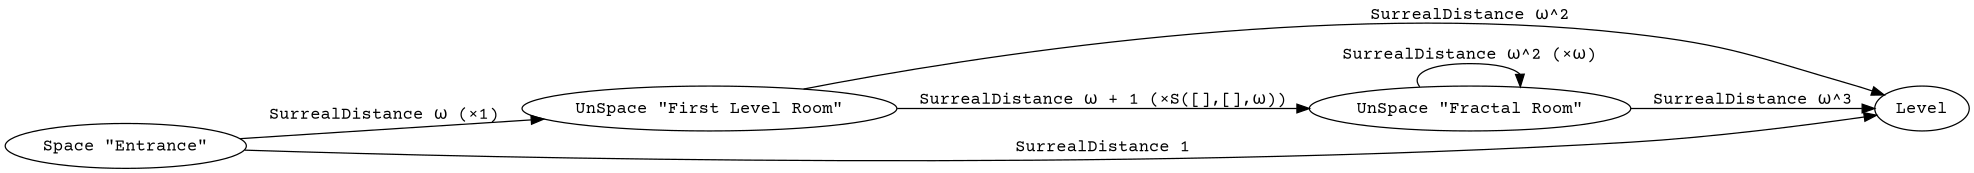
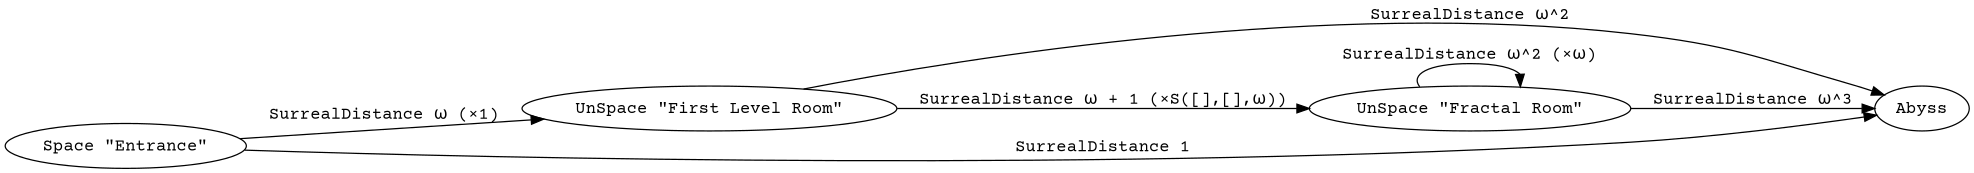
node "Level": label "Level" -> "Abyss"
